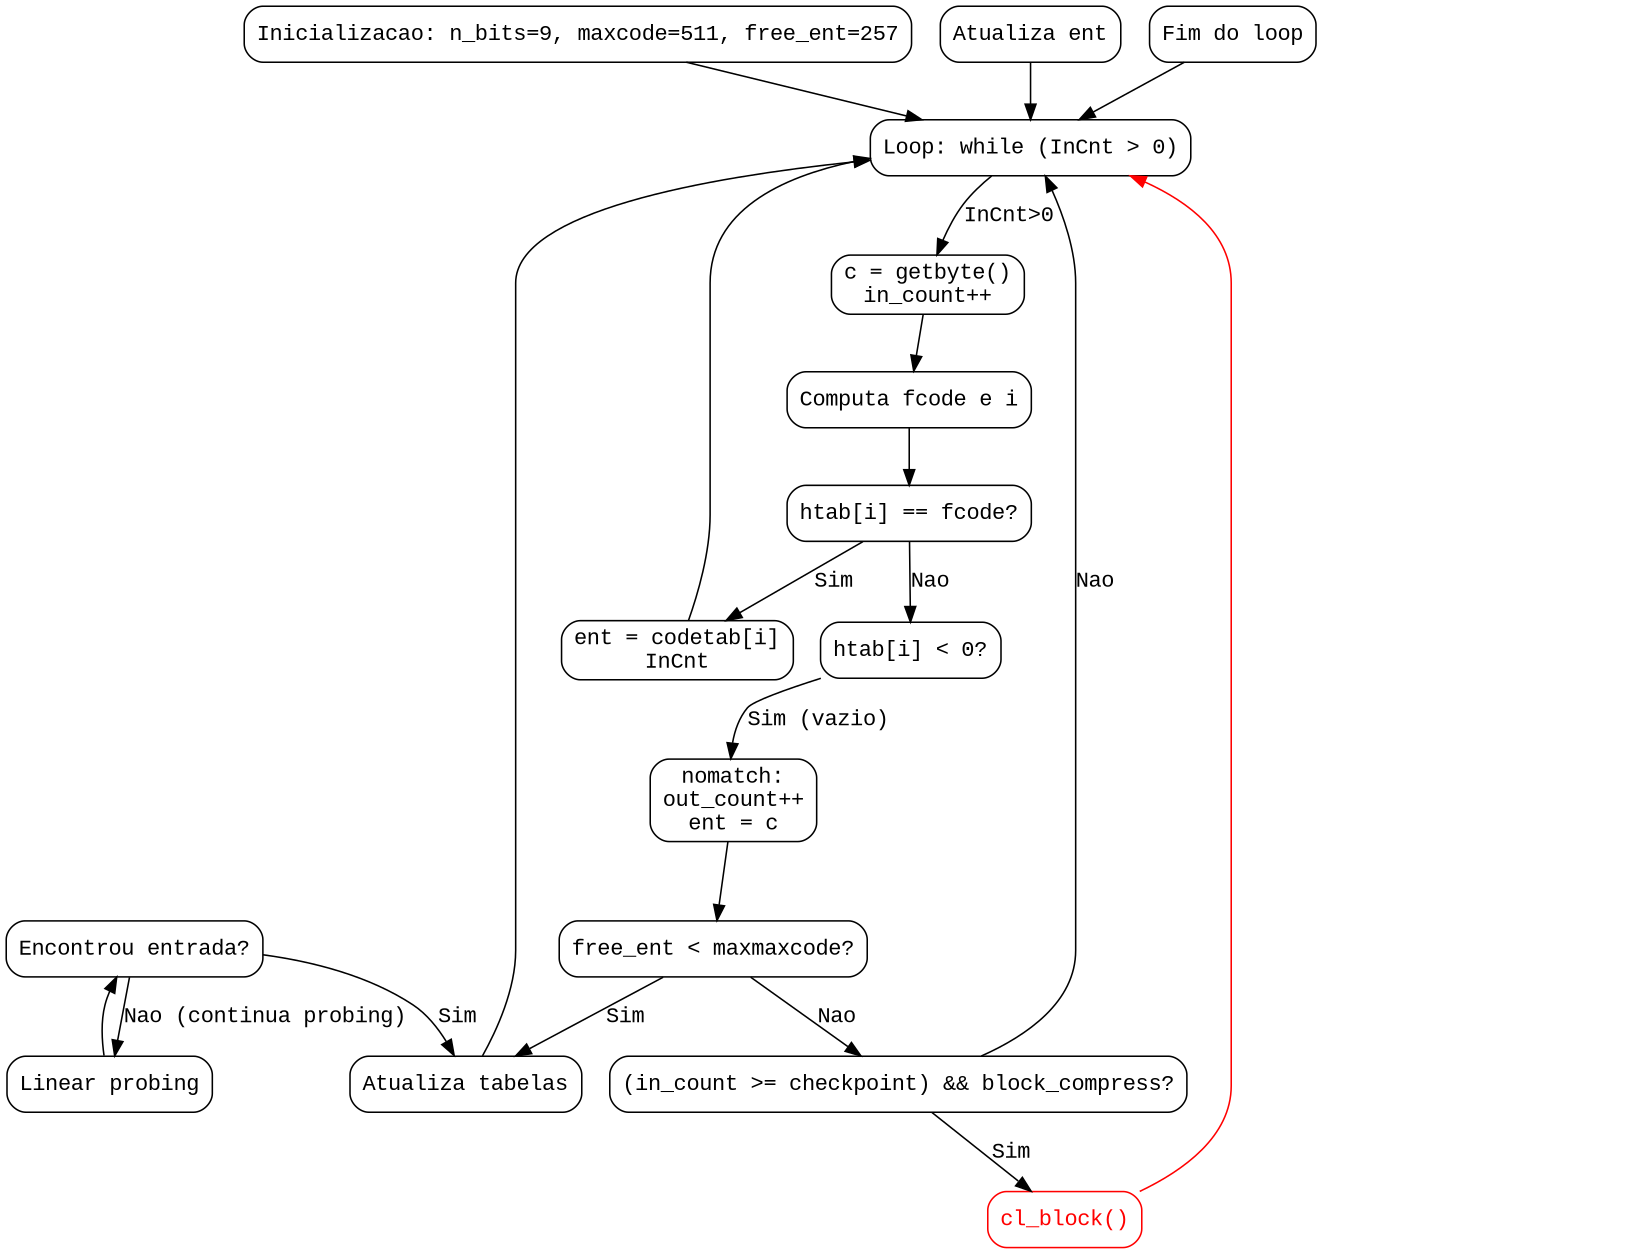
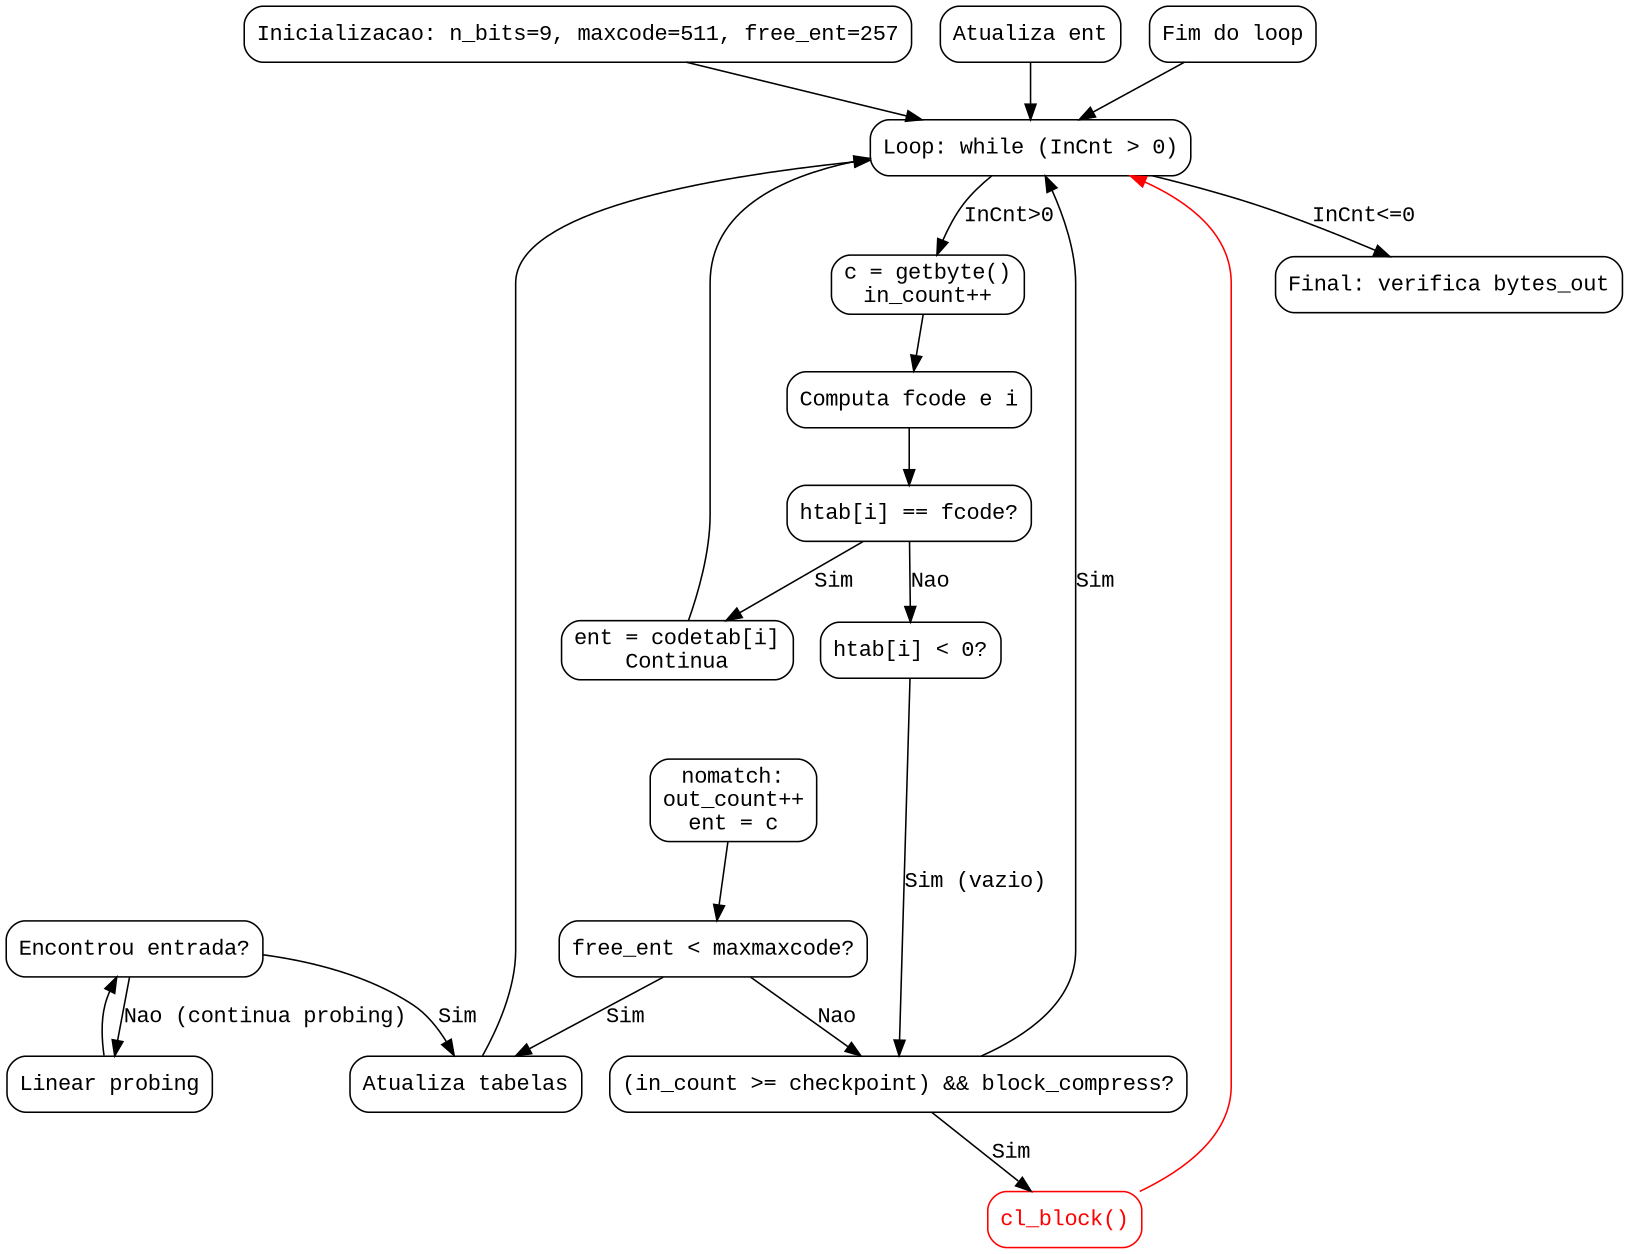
node "Final: verifica bytes_out": added
edge "(in_count >= checkpoint) && block_compress?" -> "Loop: while (InCnt > 0)": label "Nao" -> "Sim"
node "ent = codetab[i] InCnt": label "ent = codetab[i] InCnt" -> "ent = codetab[i] Continua"
edge "htab[i] < 0?" -> "nomatch: out_count++ ent = c": now "htab[i] < 0?" -> "(in_count >= checkpoint) && block_compress?"
